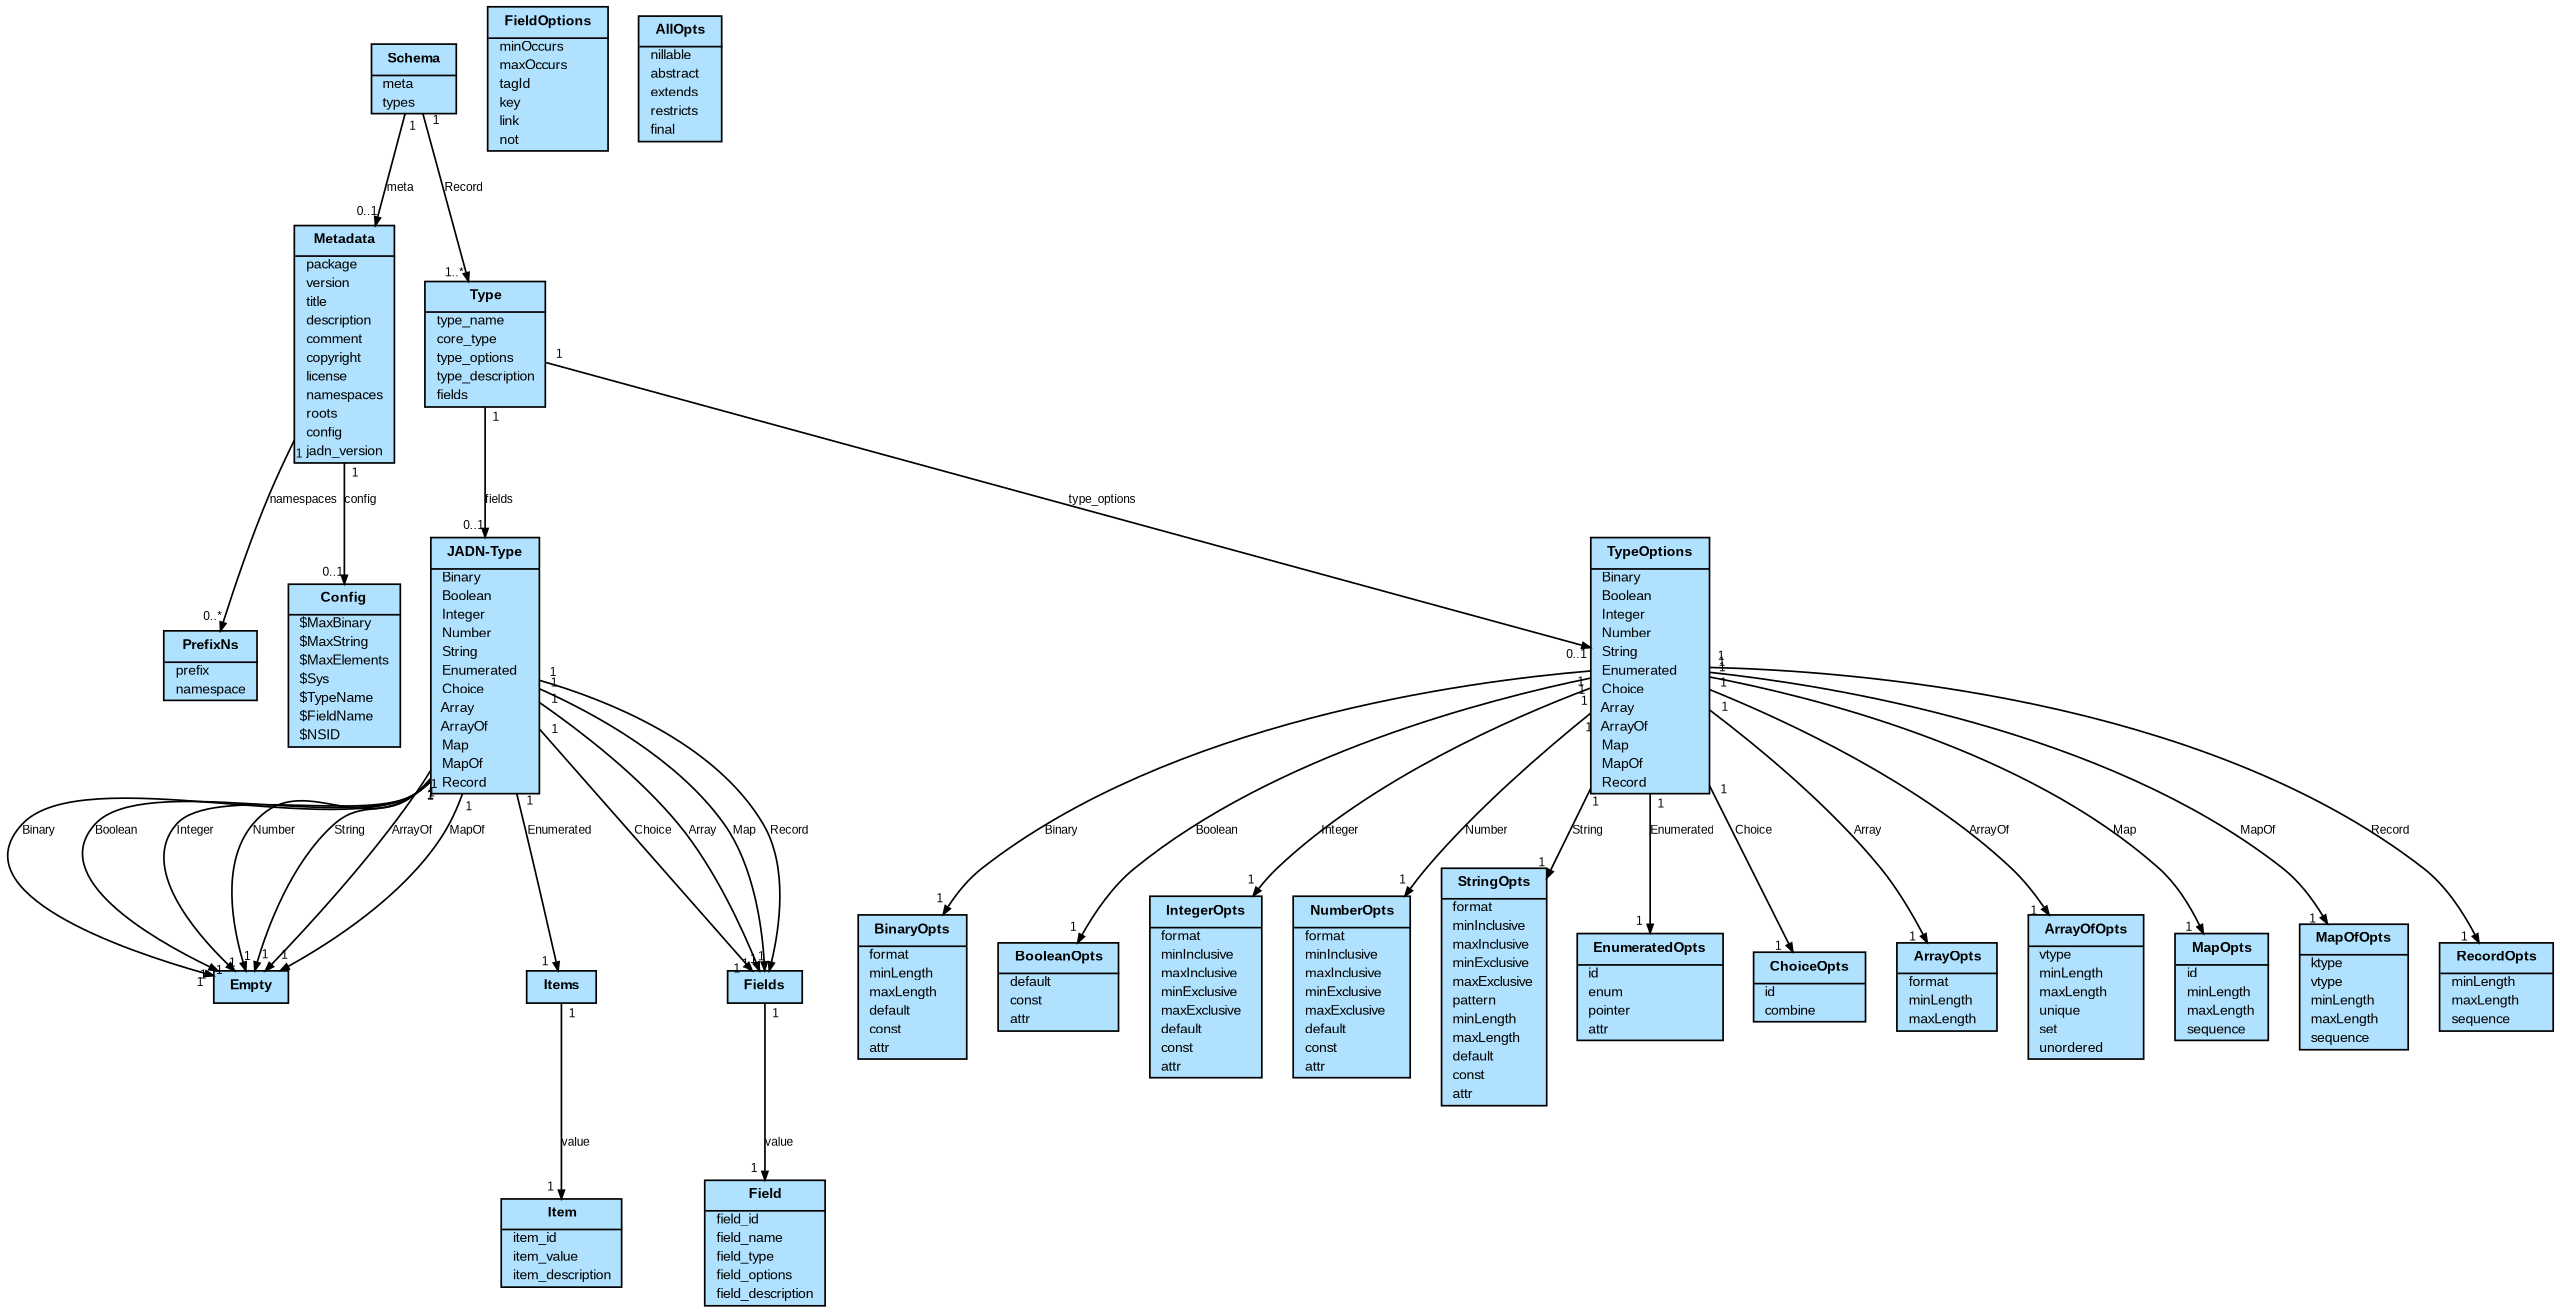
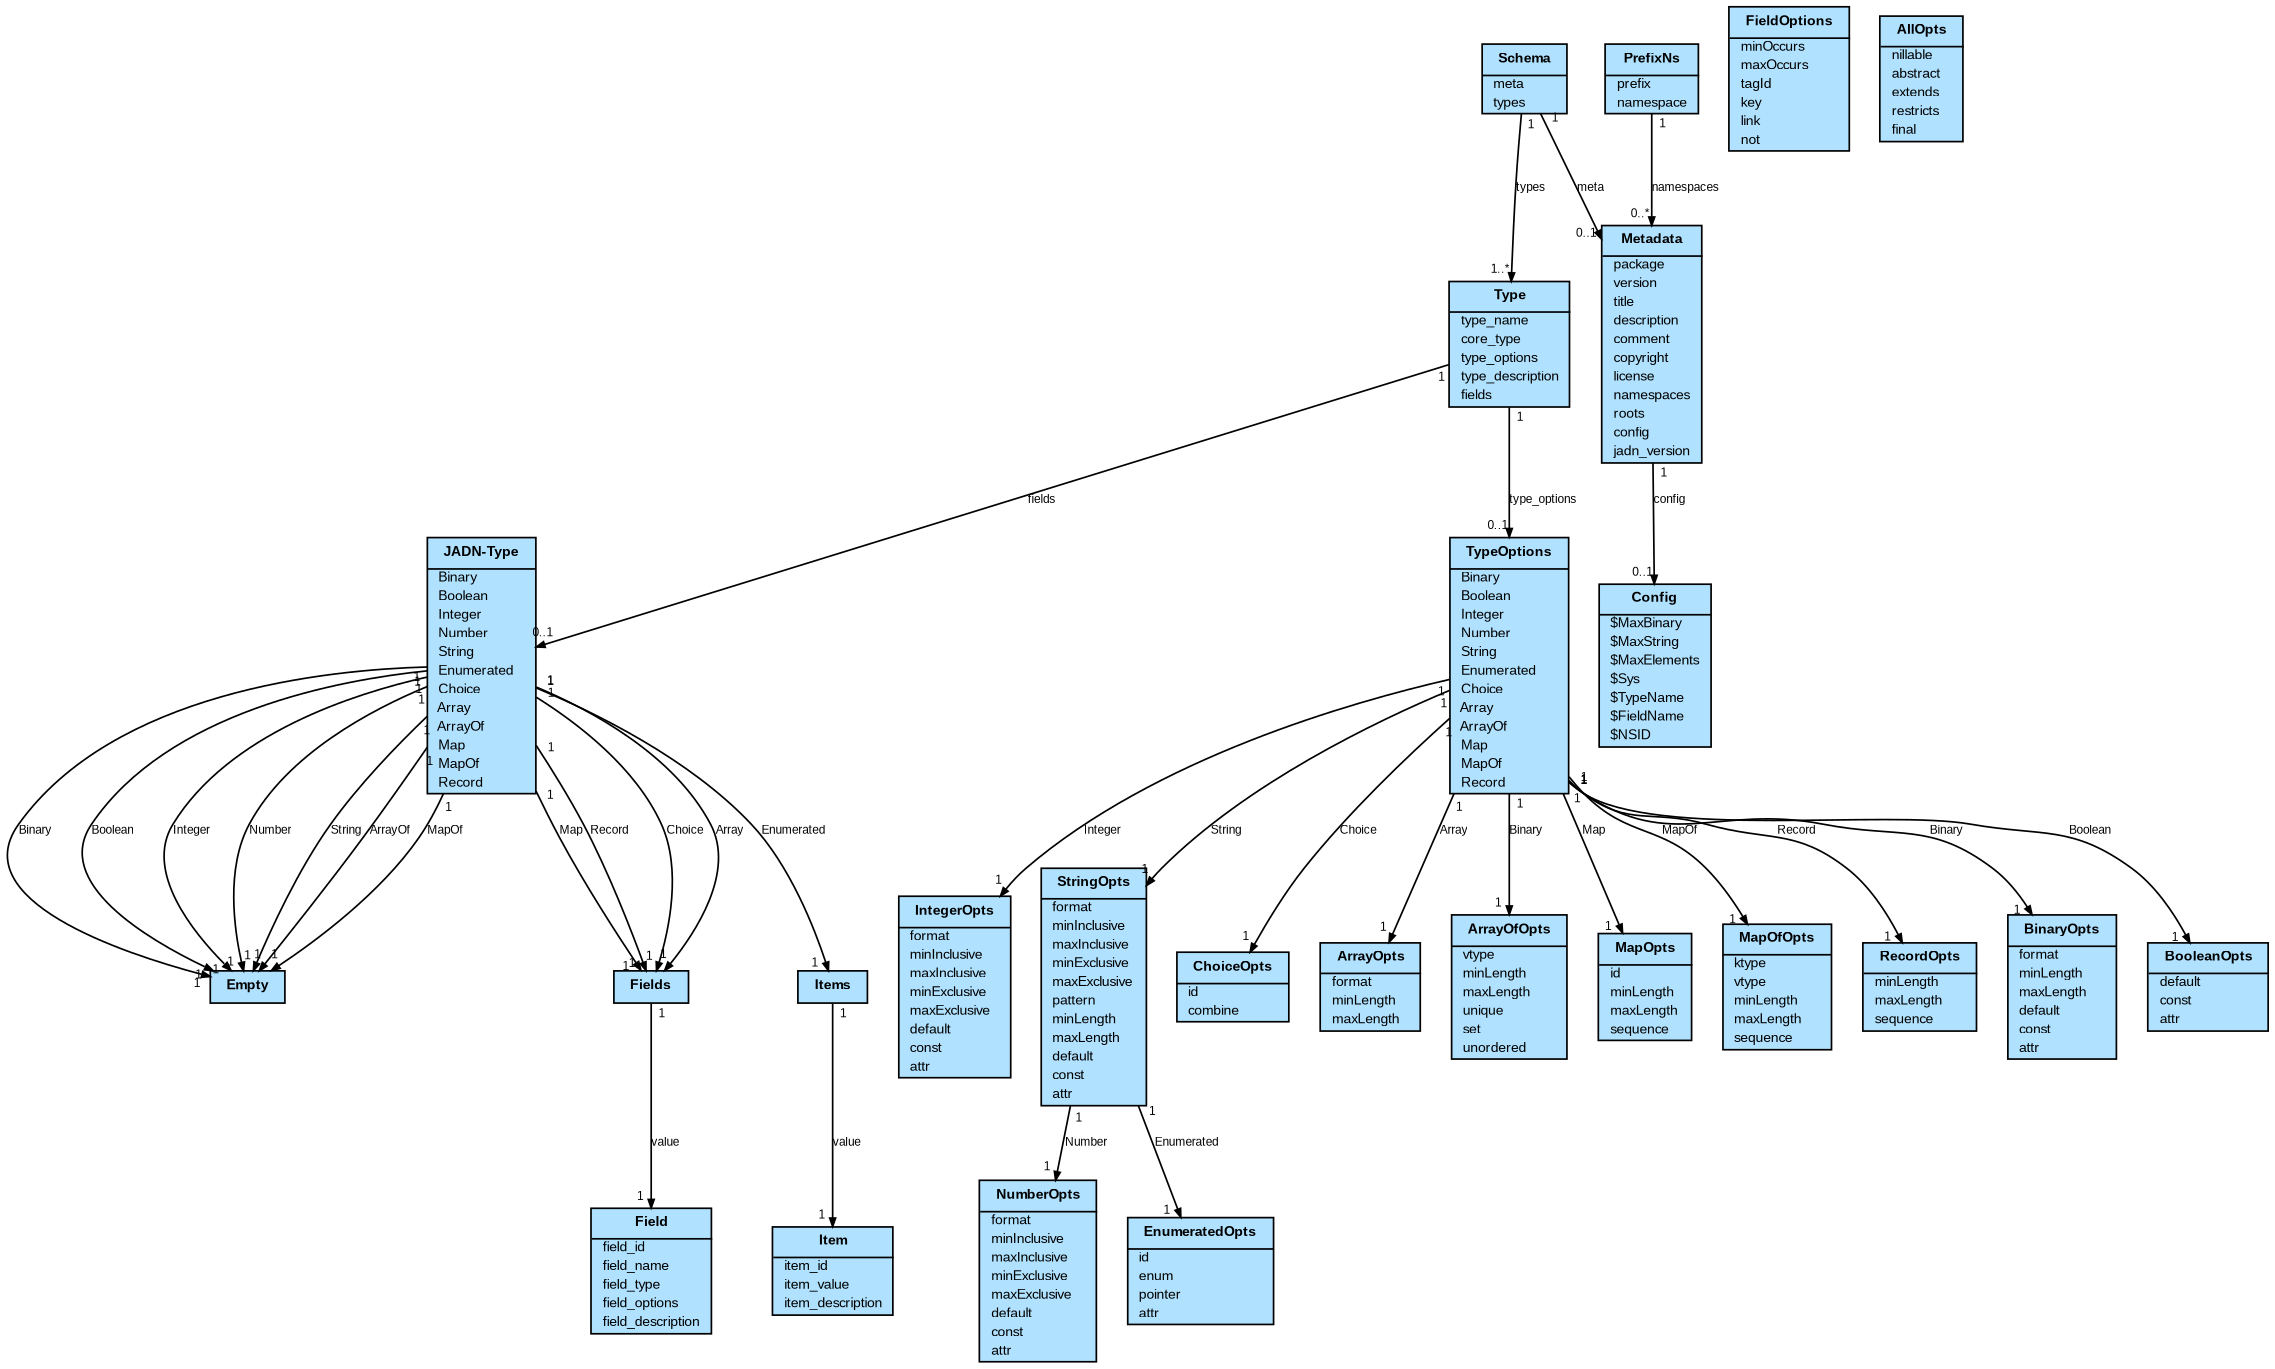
edge "Schema" -> "Type": label "Record" -> "types"
edge "Metadata" -> "PrefixNs": reversed
edge "TypeOptions" -> "NumberOpts": now "StringOpts" -> "NumberOpts"
edge "TypeOptions" -> "ArrayOfOpts": label "ArrayOf" -> "Binary"
edge "TypeOptions" -> "EnumeratedOpts": now "StringOpts" -> "EnumeratedOpts"
